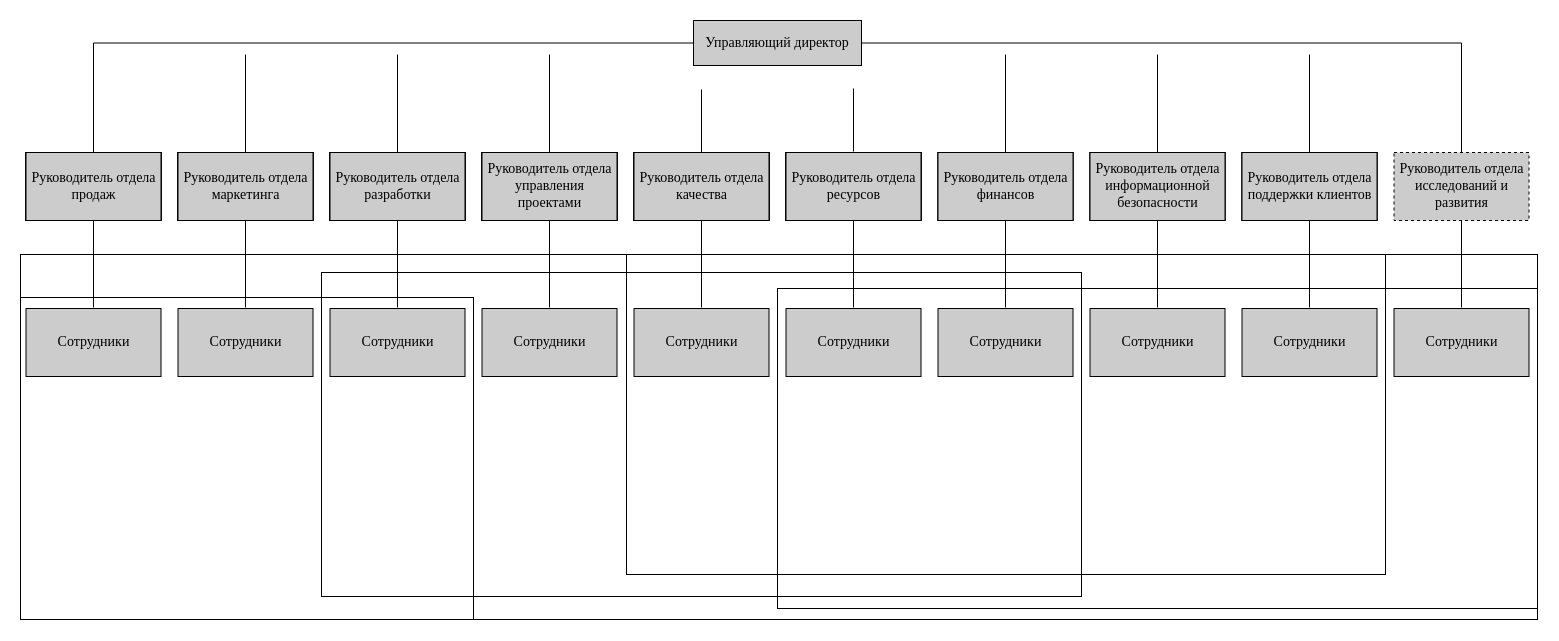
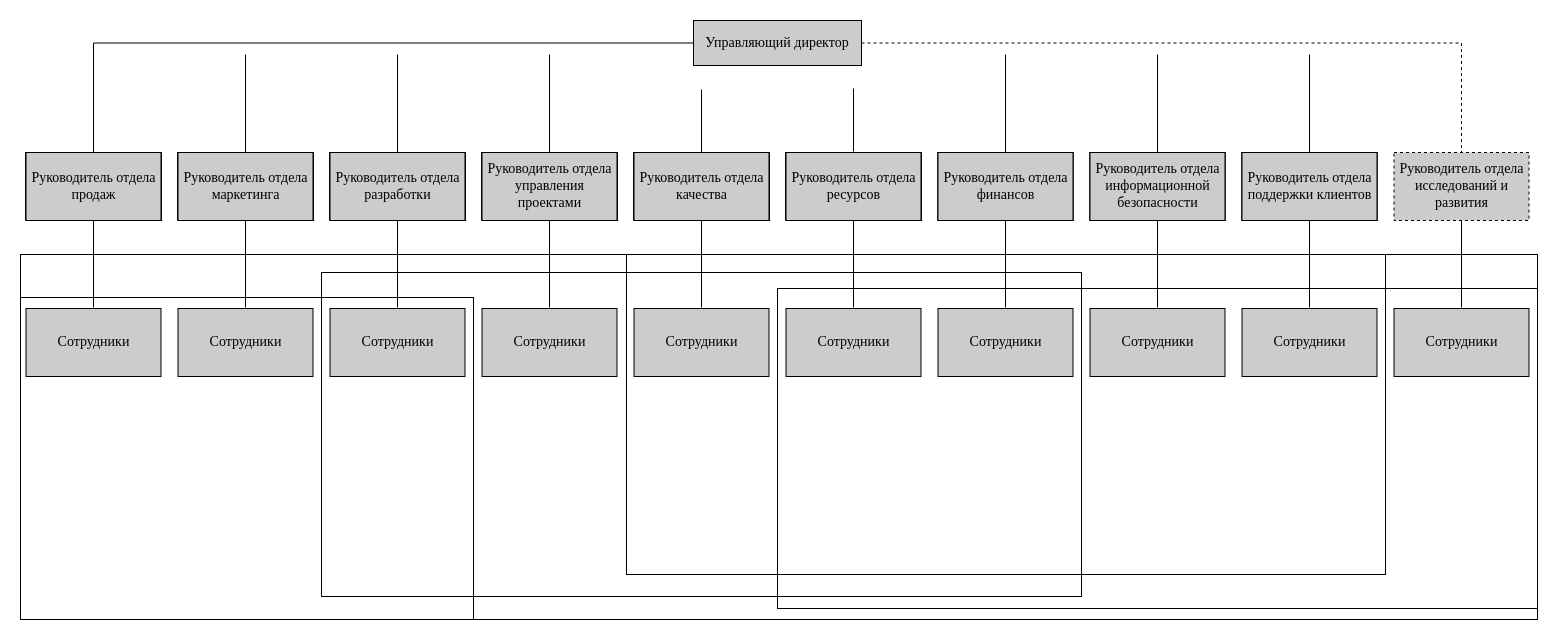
edge "Управляющий директор" -- "Руководитель отдела исследований и развития": style solid -> dashed
